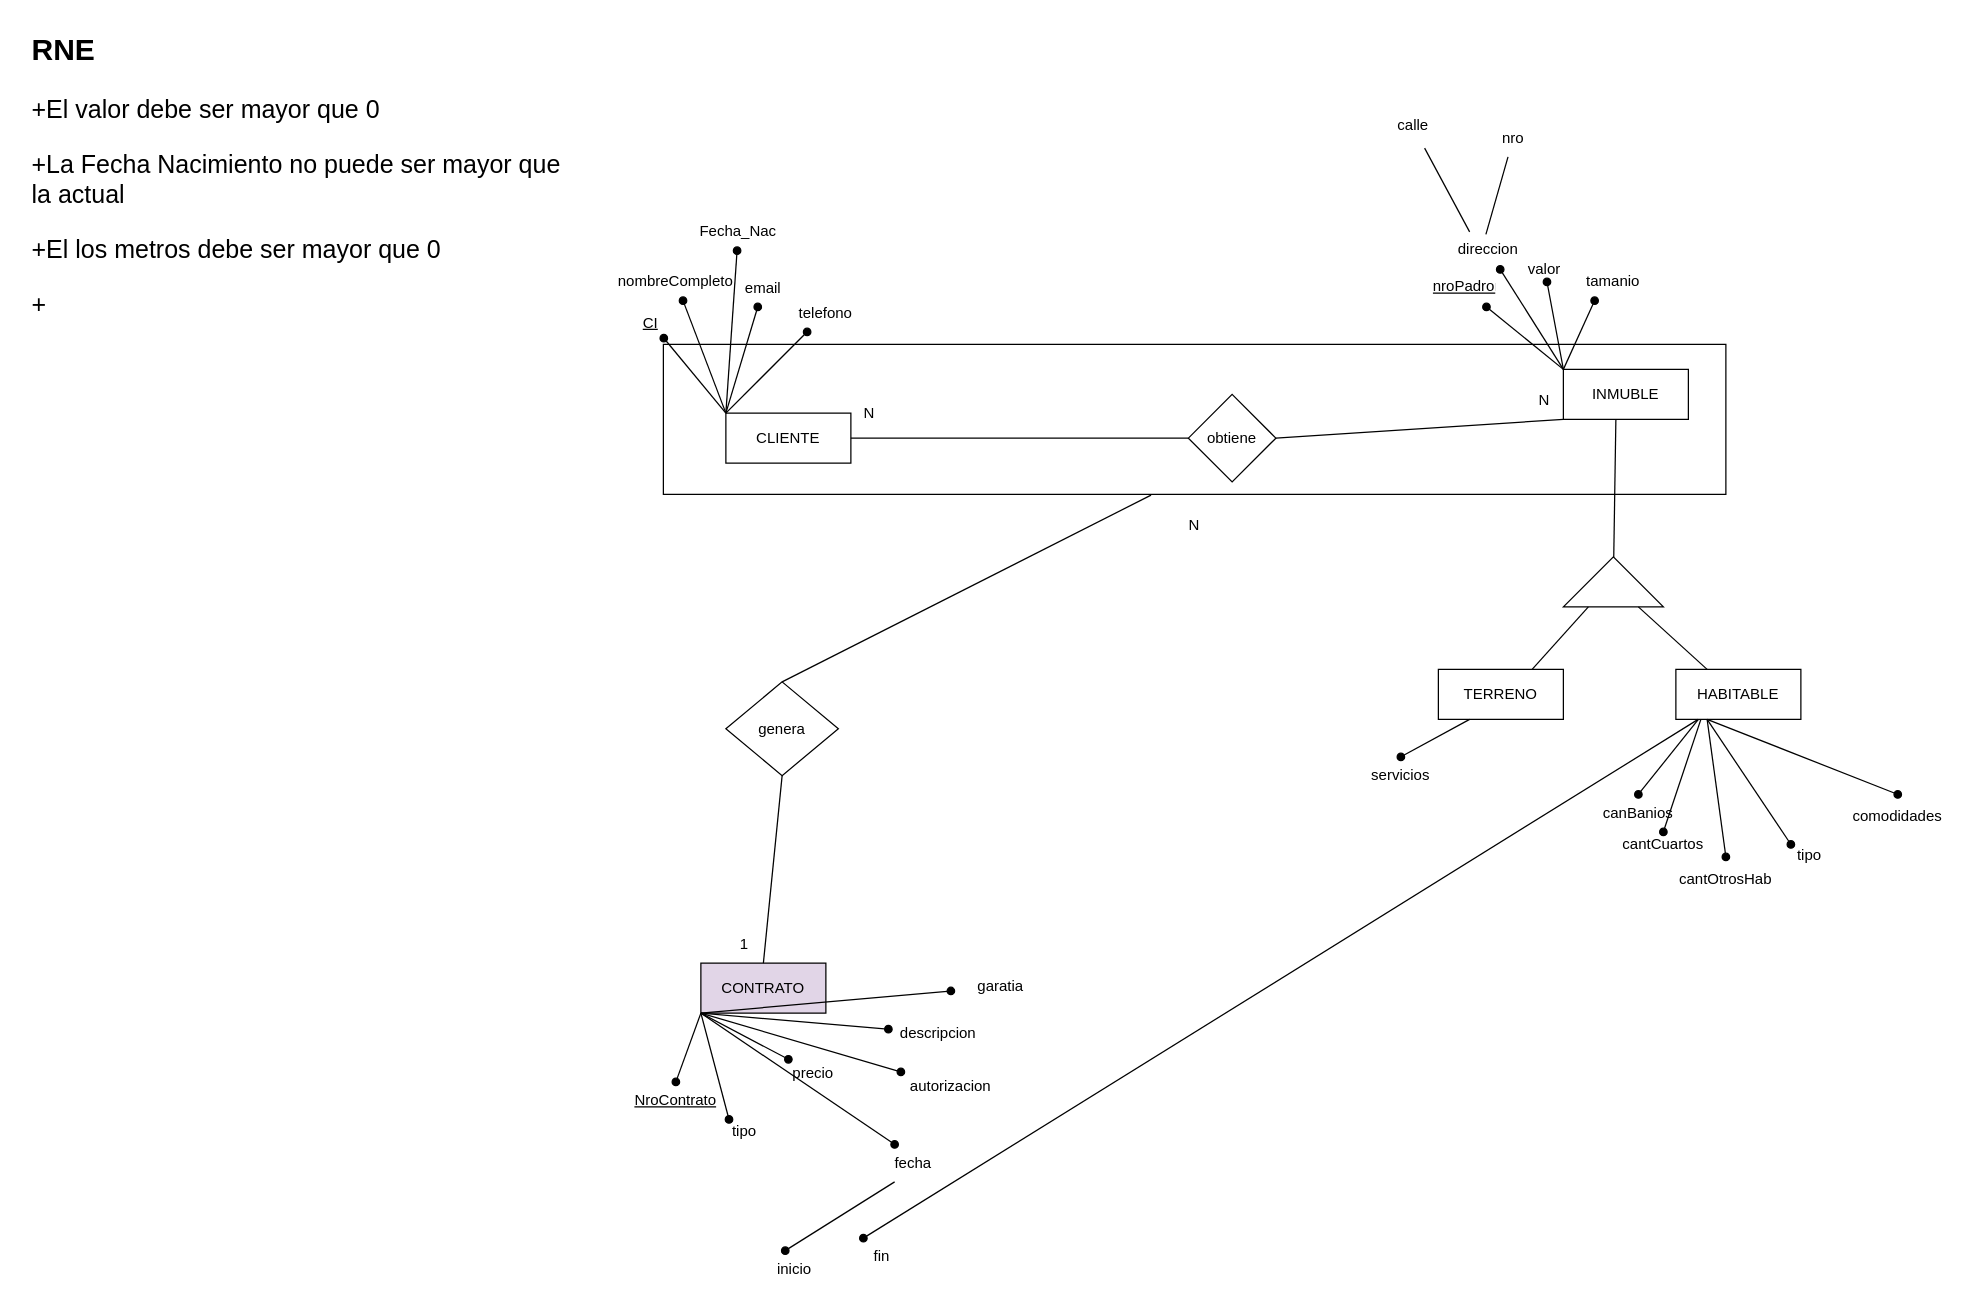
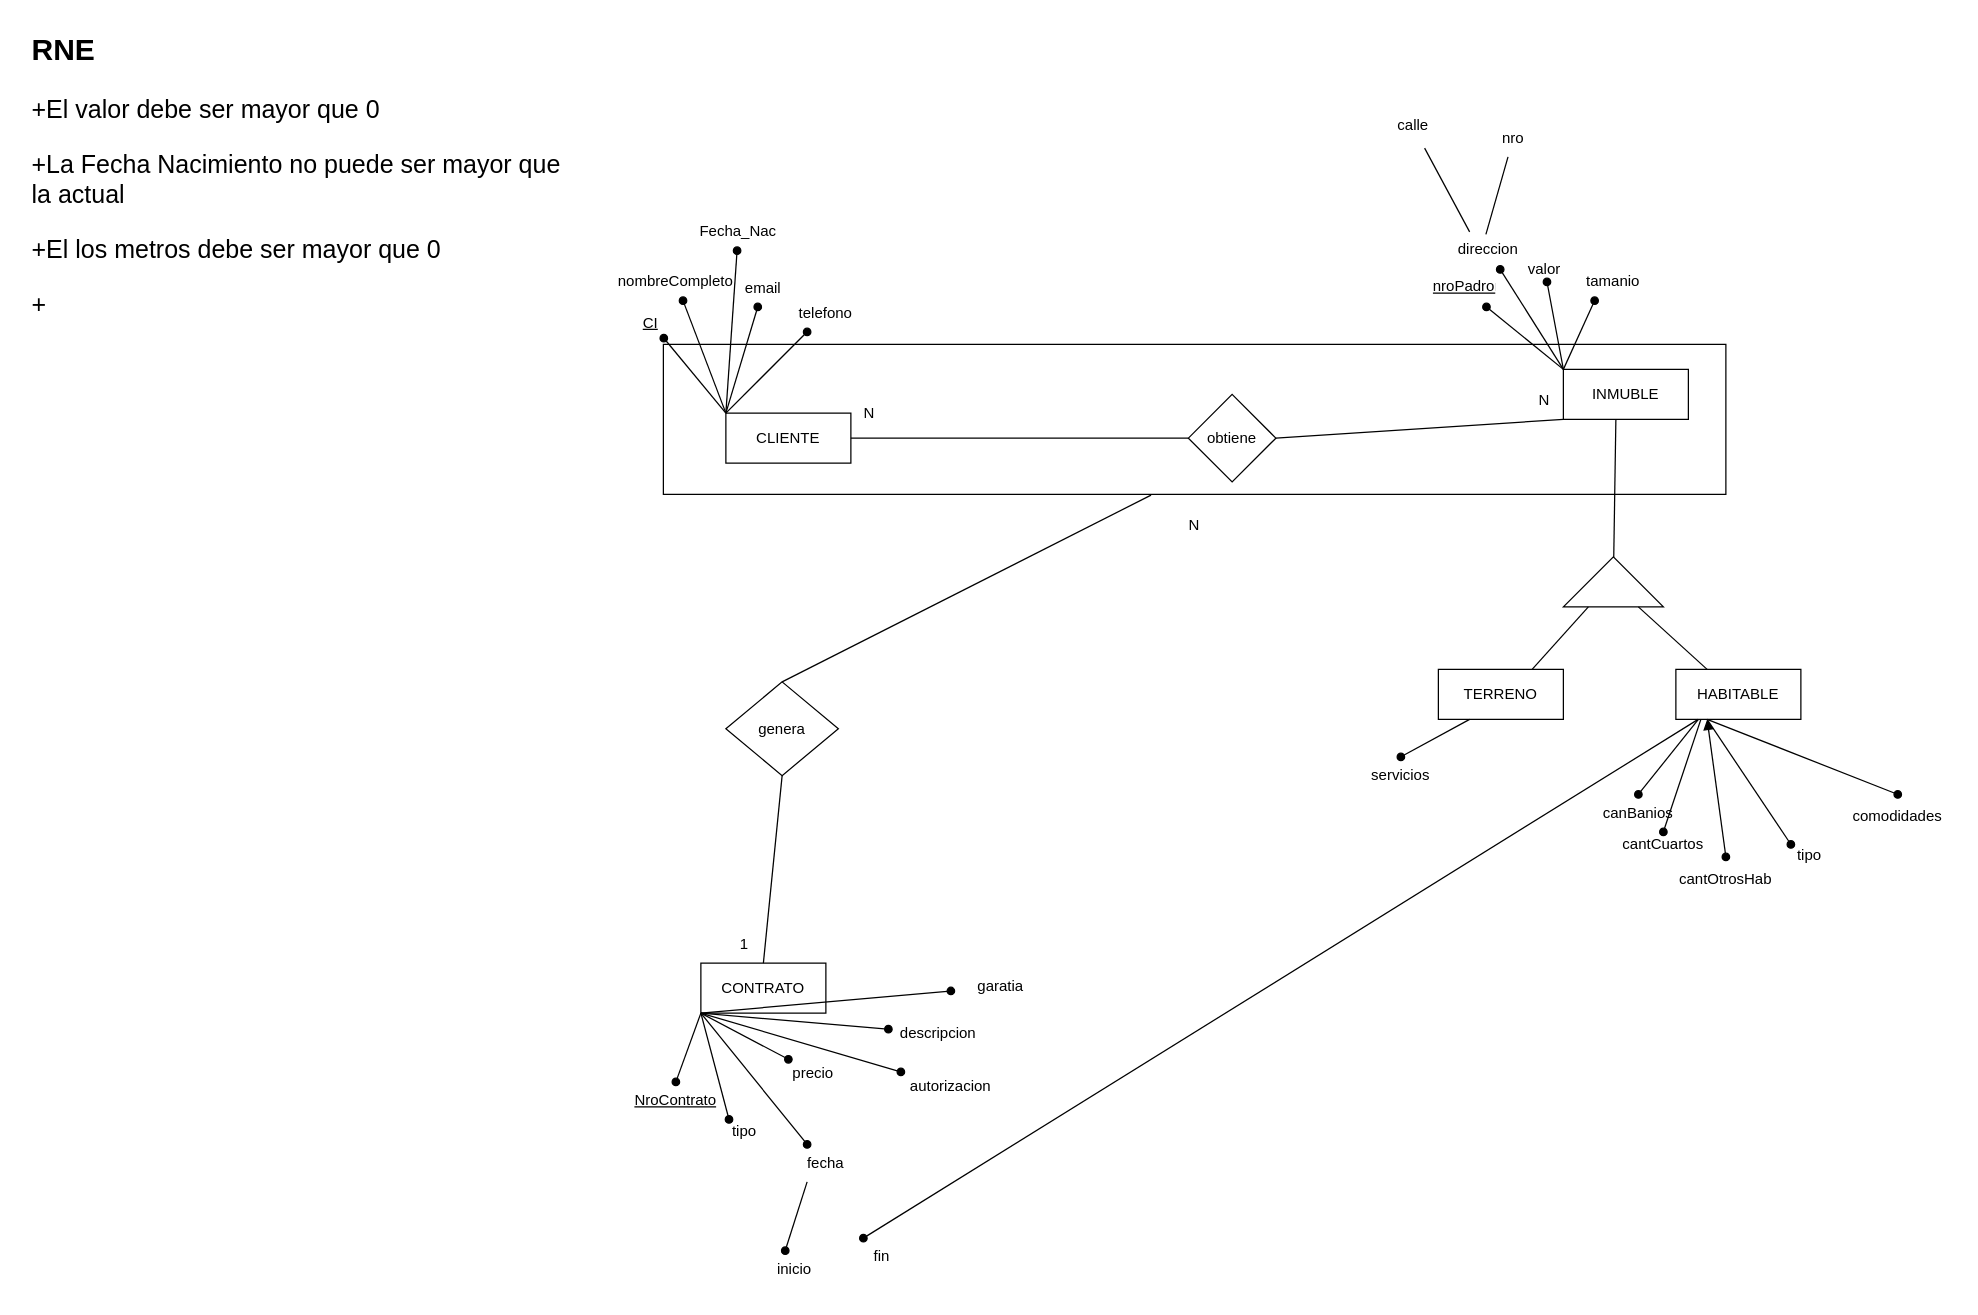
edge "HABITABLE" -> "cantOtrosHab": arrowhead none -> block
node "CONTRATO": fillcolor #e1d5e7 -> #ffffff
node "fecha": moved (913, 1163) -> (826, 1163)
